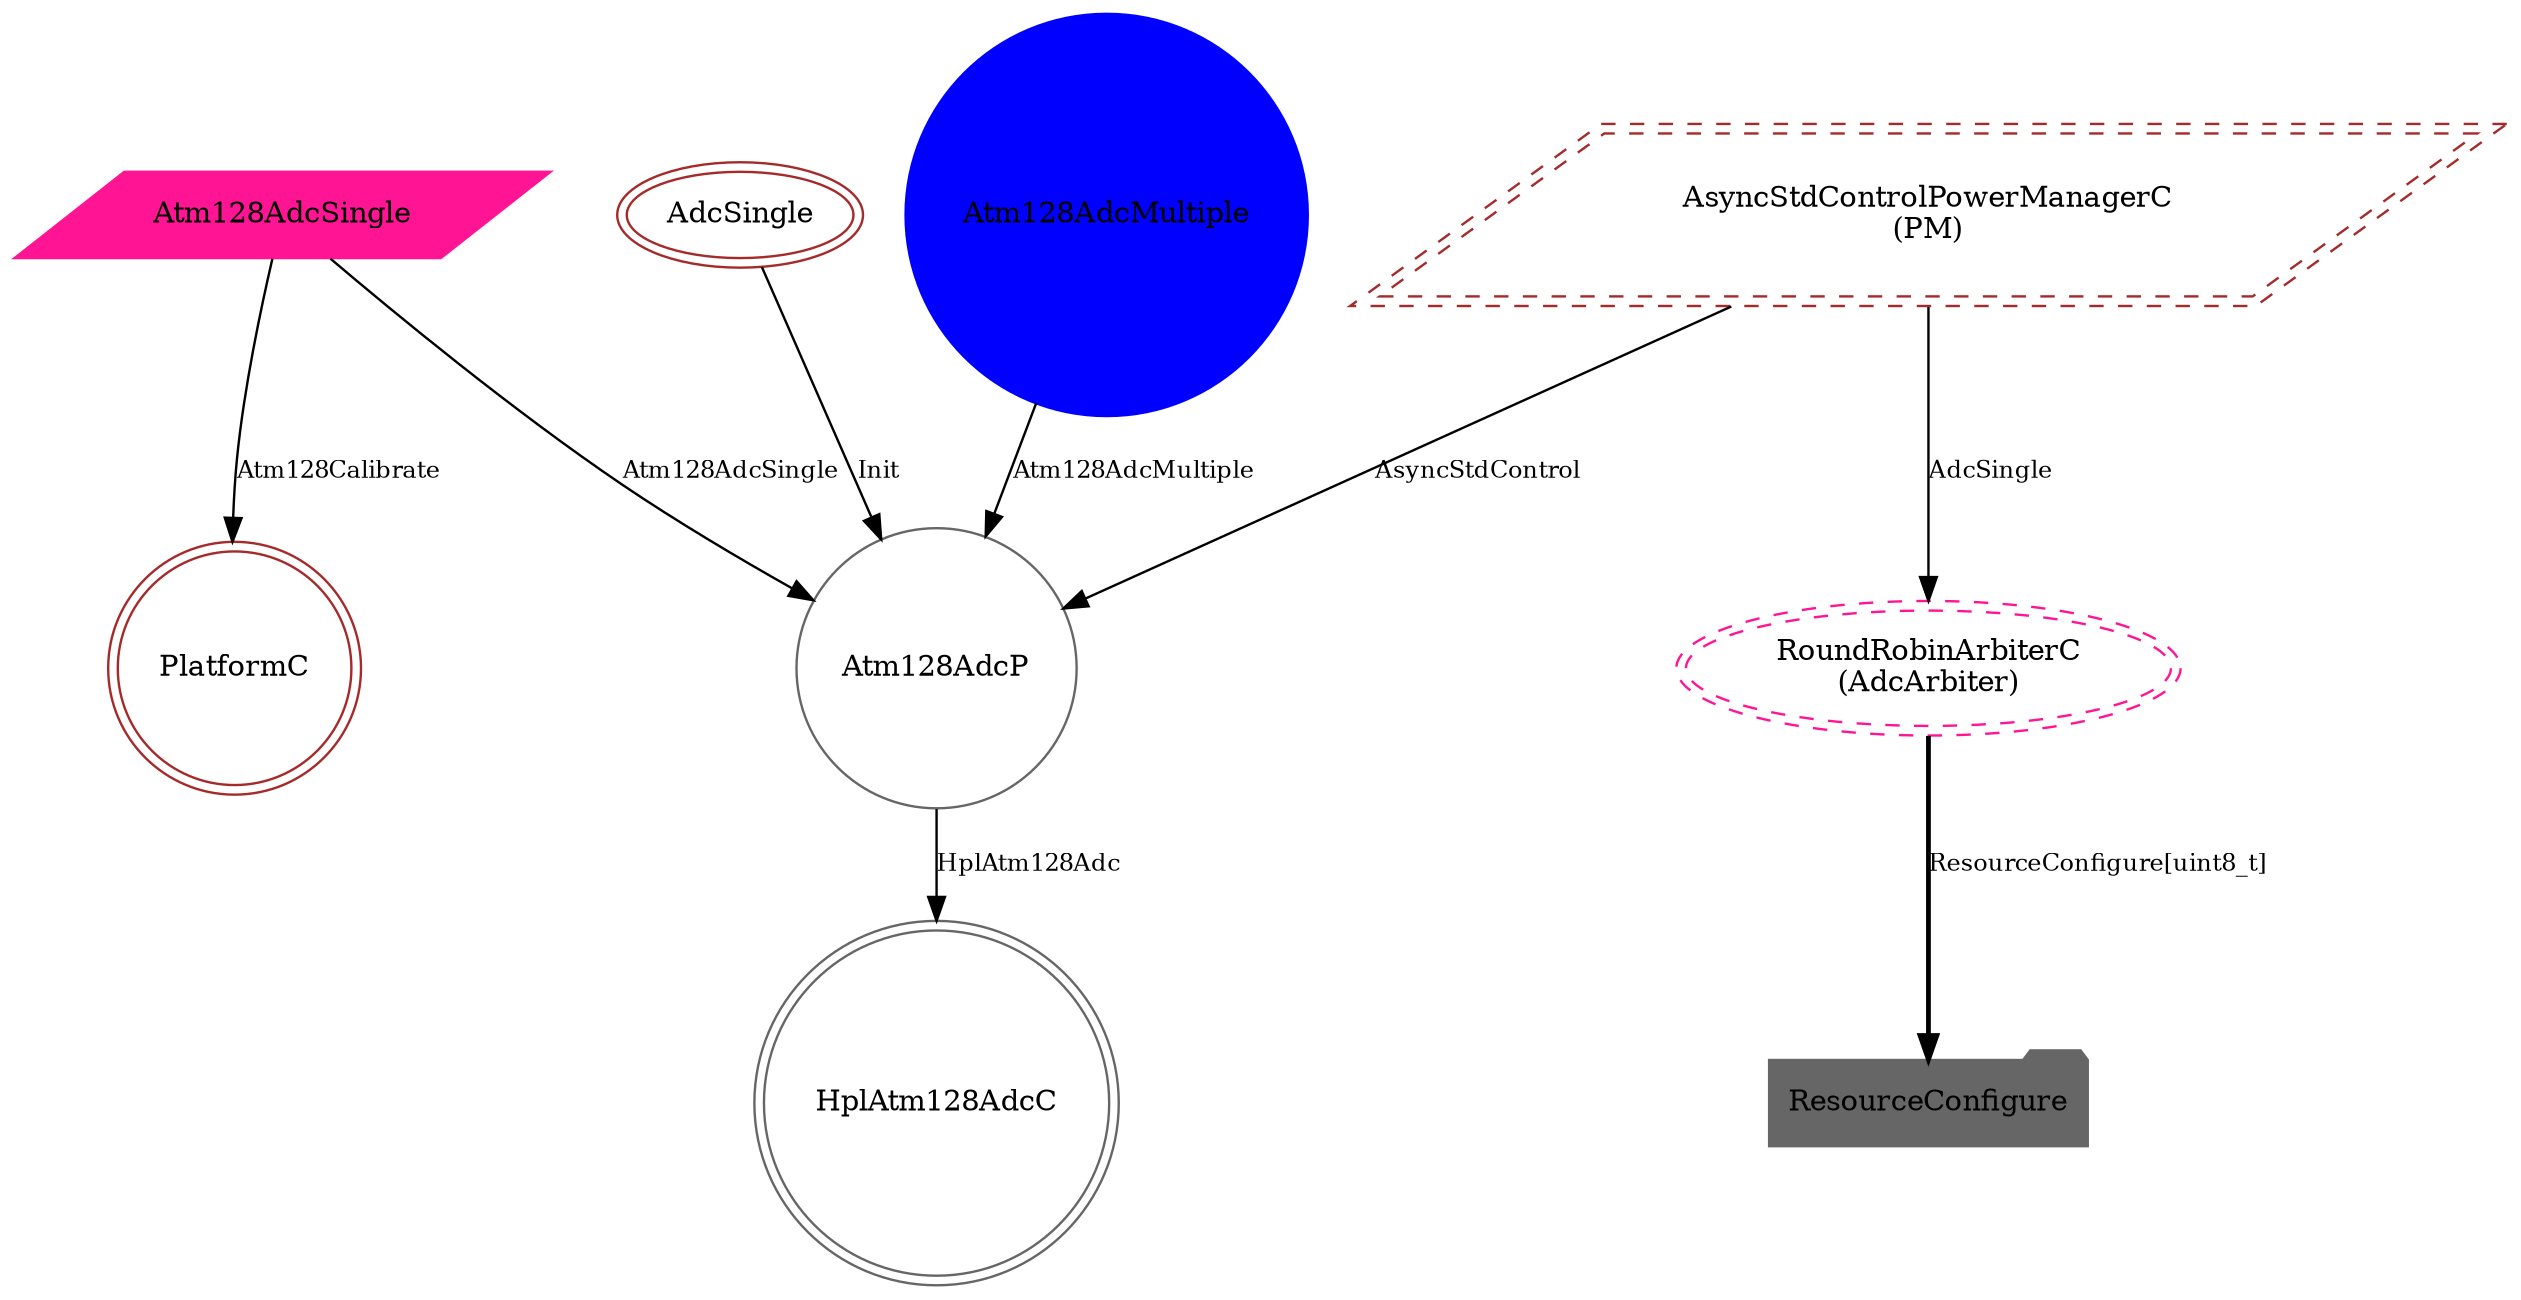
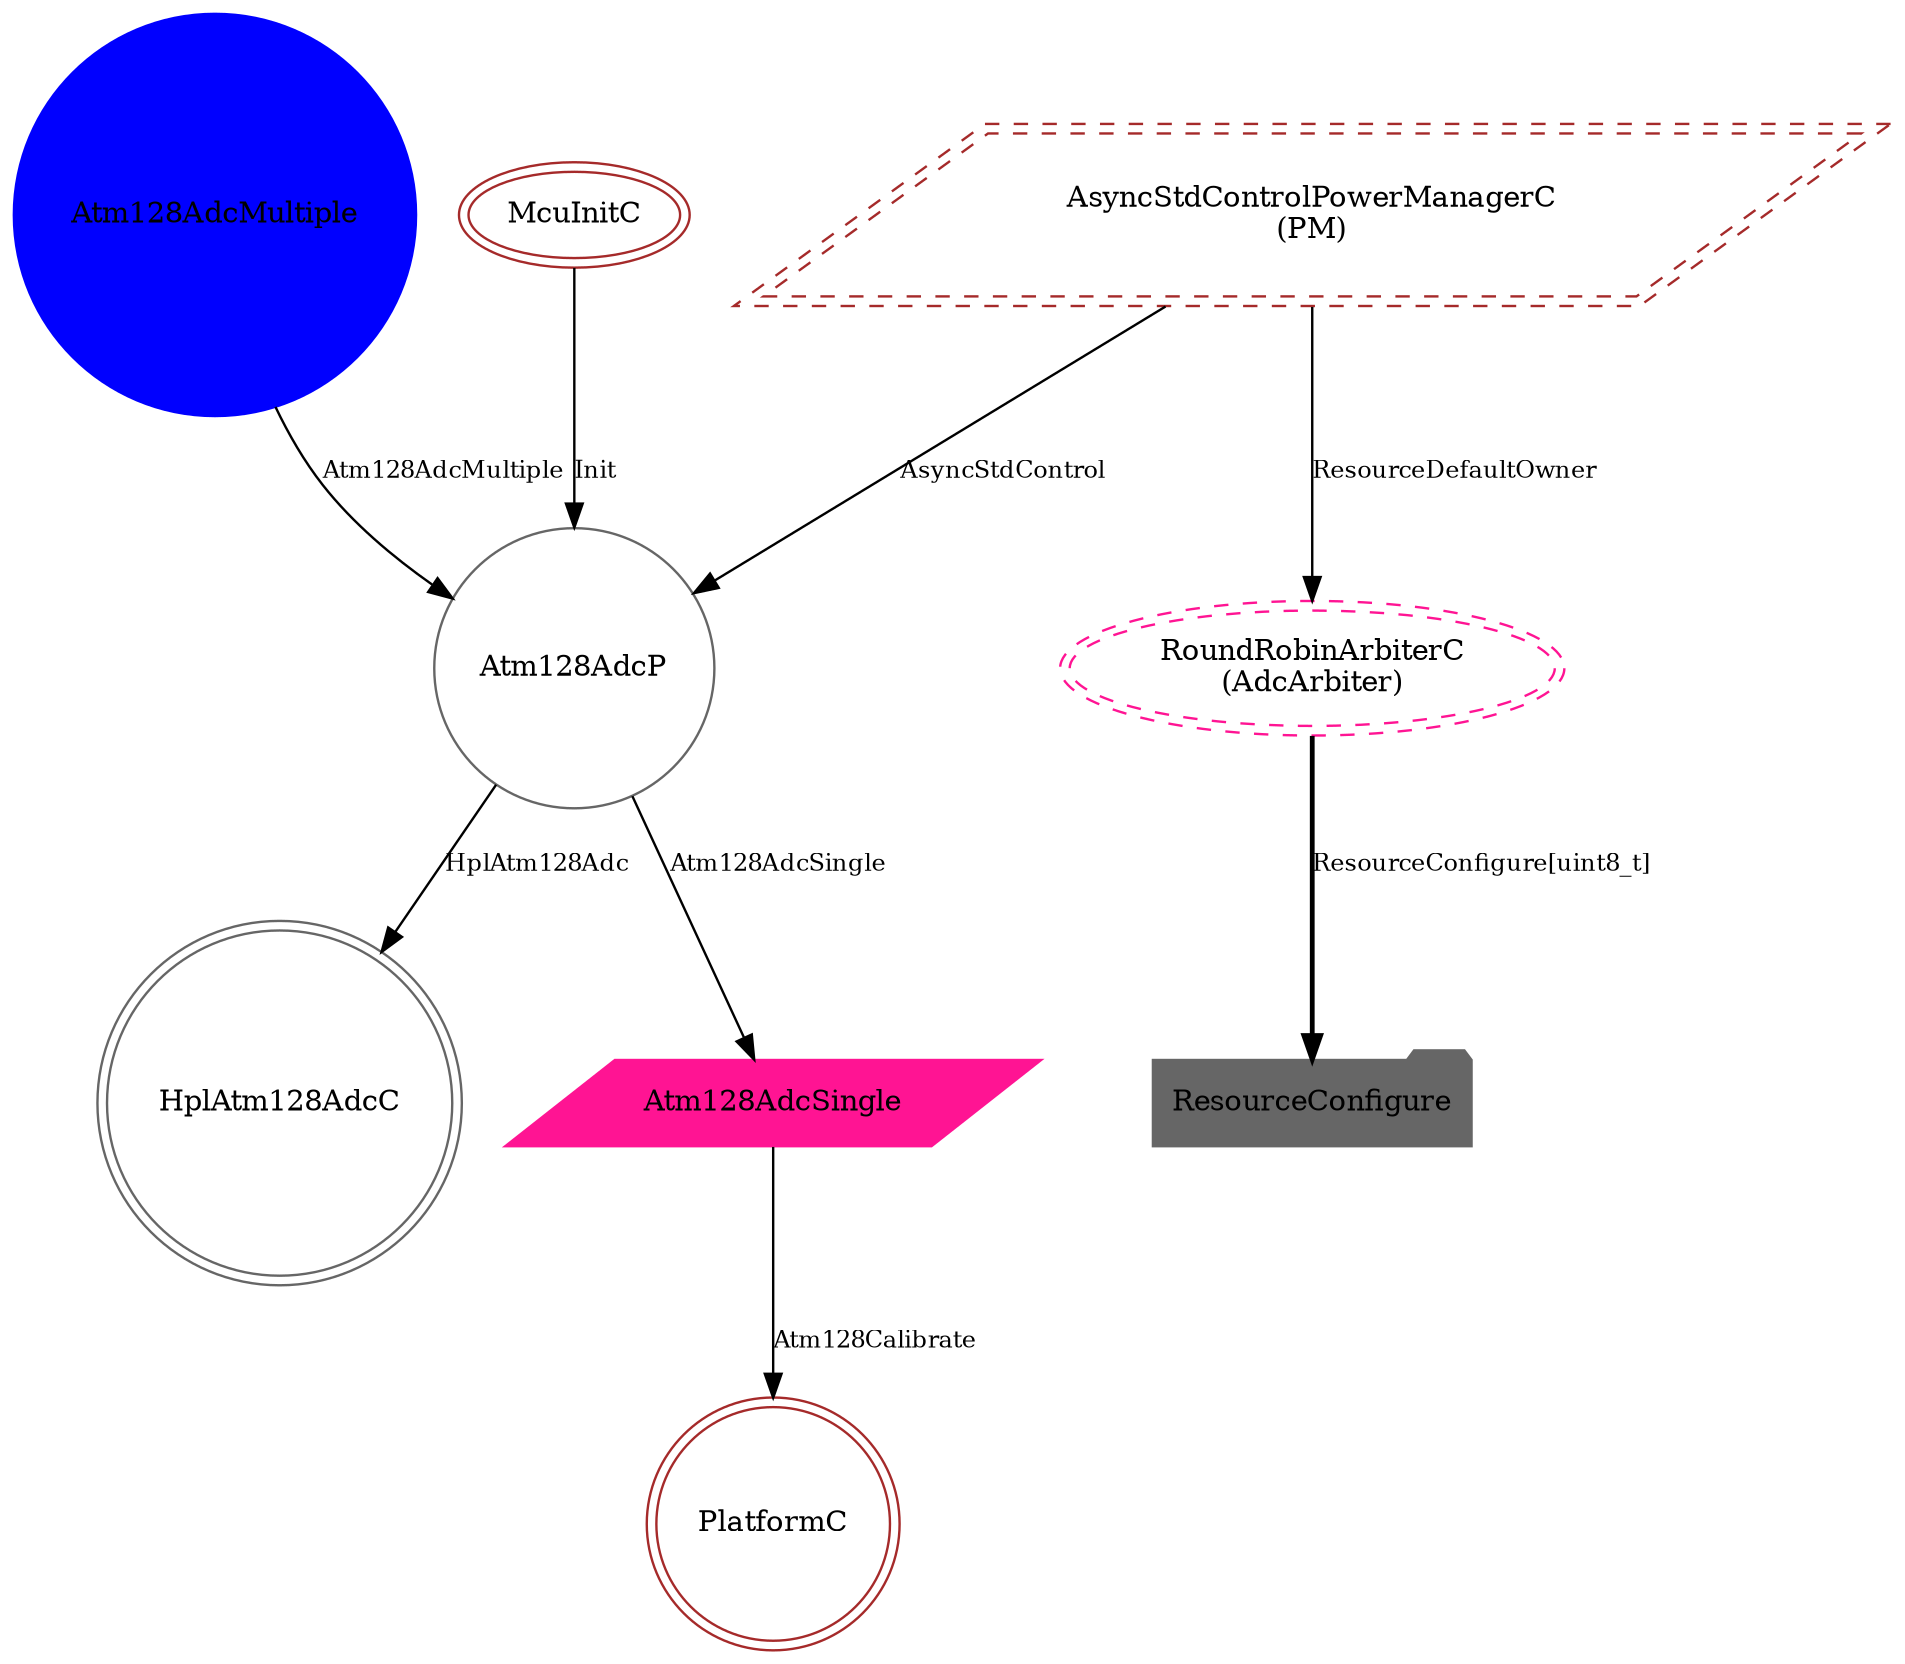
node "AdcSingle": label "AdcSingle" -> "McuInitC"
edge "Atm128AdcSingle" -> "Atm128AdcP": reversed
edge "AsyncStdControlPowerManagerC (PM)" -> "RoundRobinArbiterC (AdcArbiter)": label "AdcSingle" -> "ResourceDefaultOwner"
